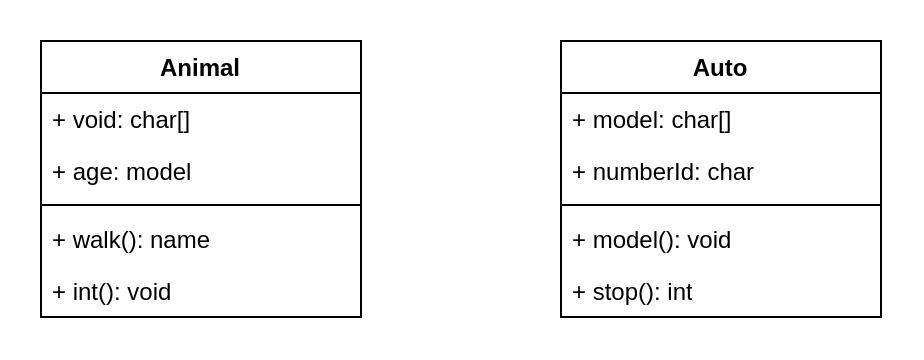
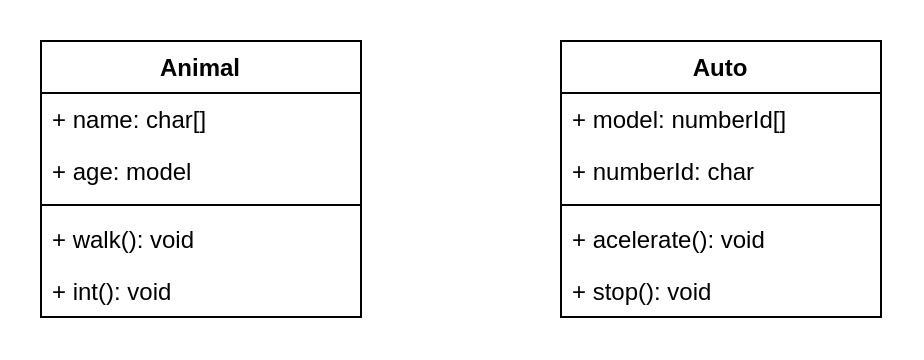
node "+ void: char[]": label "+ void: char[]" -> "+ name: char[]"
node "+ model: char[]": label "+ model: char[]" -> "+ model: numberId[]"
node "+ walk(): name": label "+ walk(): name" -> "+ walk(): void"
node "+ model(): void": label "+ model(): void" -> "+ acelerate(): void"
node "+ stop(): int": label "+ stop(): int" -> "+ stop(): void"
